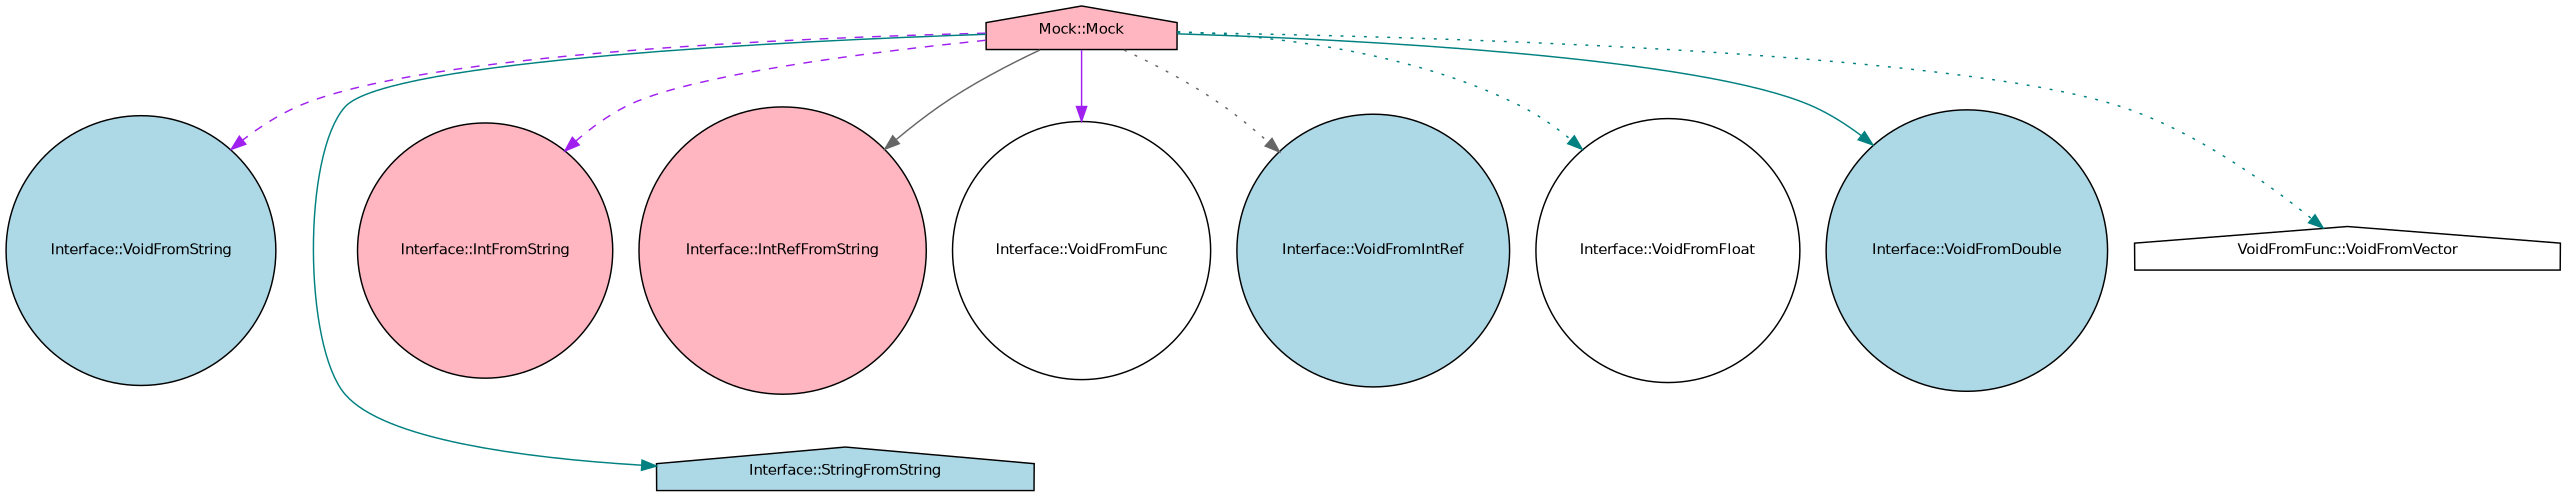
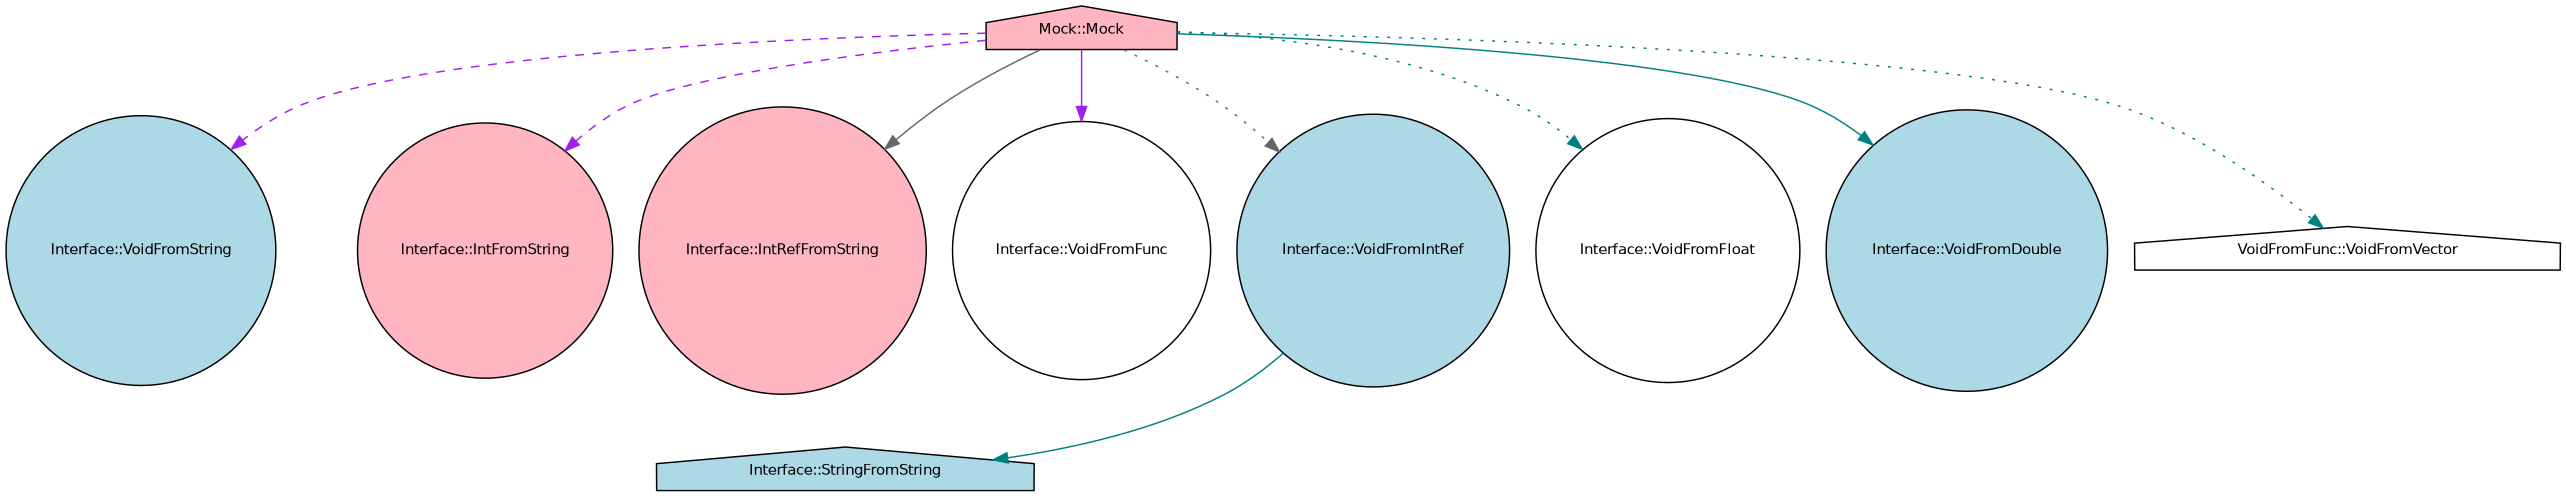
edge "Mock::Mock" -> "Interface::StringFromString": now "Interface::VoidFromIntRef" -> "Interface::StringFromString"
